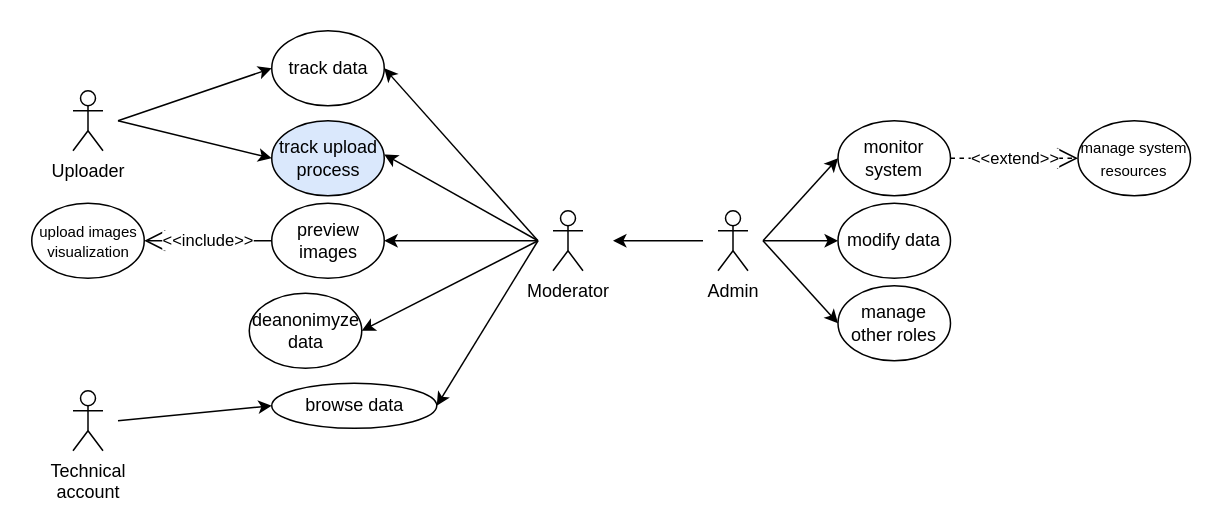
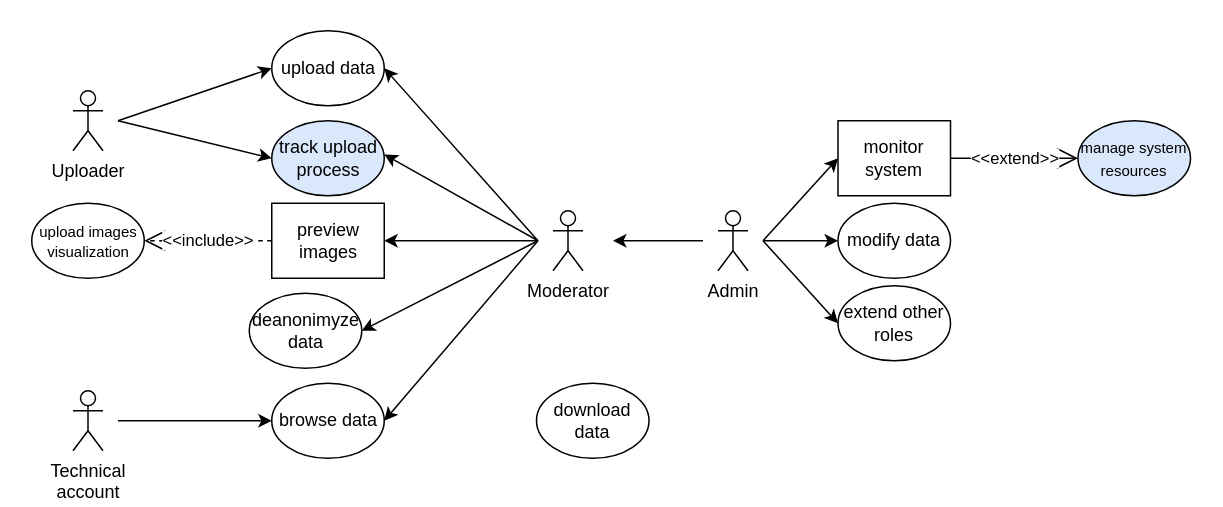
node "track data": label "track data" -> "upload data"
node "monitor system": shape ellipse -> rectangle
edge "monitor system" -> "manage system resources": style dashed -> solid
node "manage system resources": fillcolor #ffffff -> #dae8fc
edge "preview images" -> "upload images visualization": style solid -> dashed
node "preview images": shape ellipse -> rectangle
node "manage other roles": label "manage other roles" -> "extend other roles"
node "browse data": size 165x45 -> 113x75
node "download data": added
